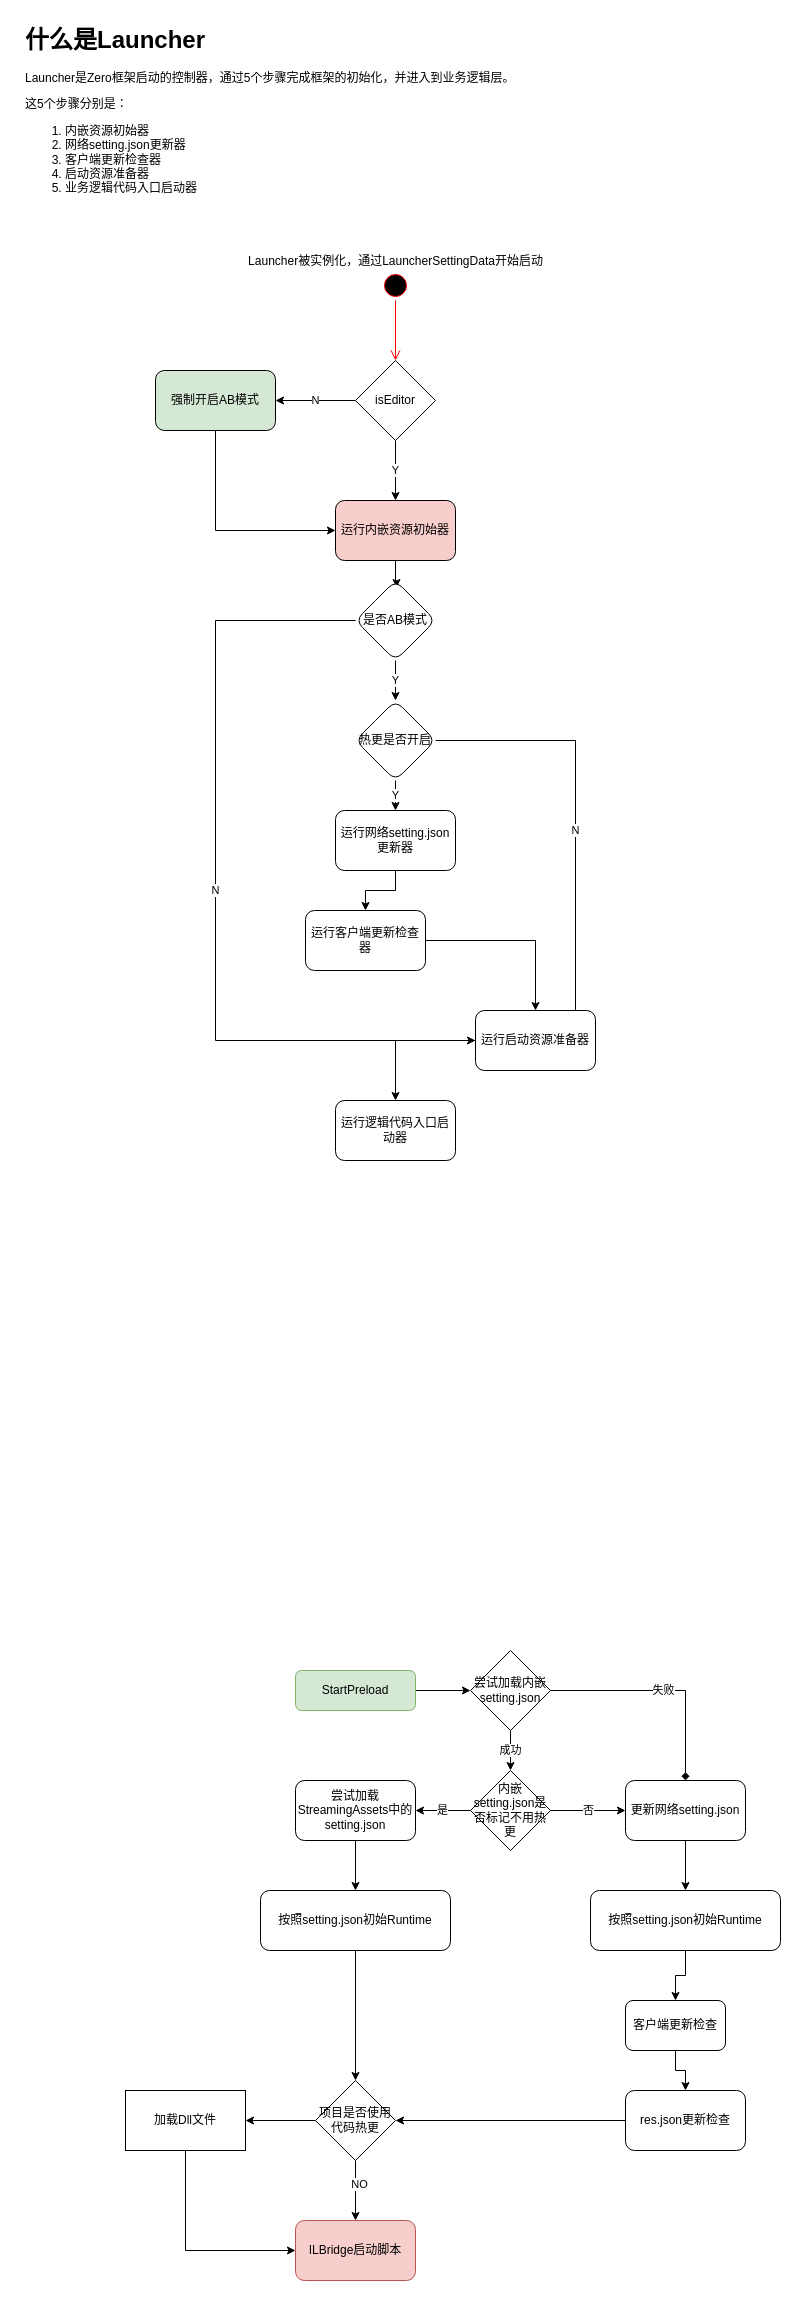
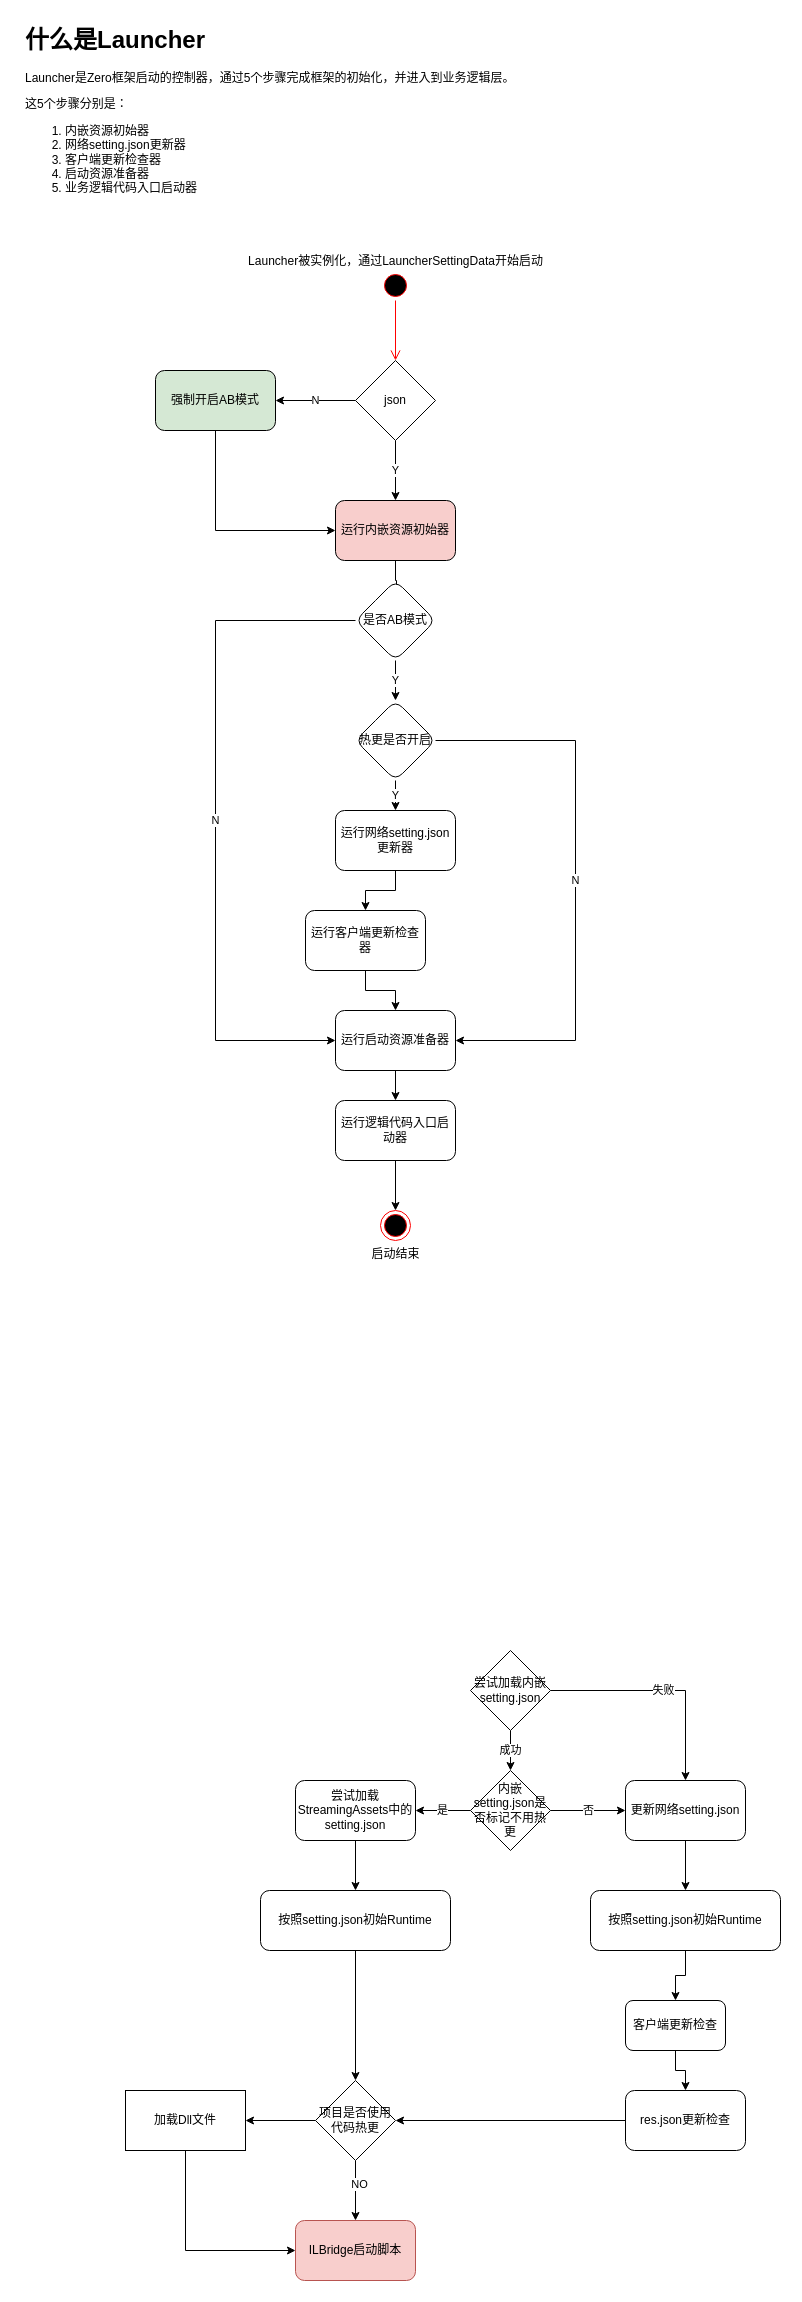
node "isEditor": label "isEditor" -> "json"
edge "运行内嵌资源初始器" -> "是否AB模式": arrowhead classic -> none
node "运行启动资源准备器": moved (536, 1041) -> (396, 1041)
edge "运行逻辑代码入口启动器" -> "启动结束": added
node "启动结束": added
node "StartPreload": removed
edge "StartPreload" -> "尝试加载内嵌setting.json": removed
edge "尝试加载内嵌setting.json" -> "更新网络setting.json": arrowhead diamond -> classic
